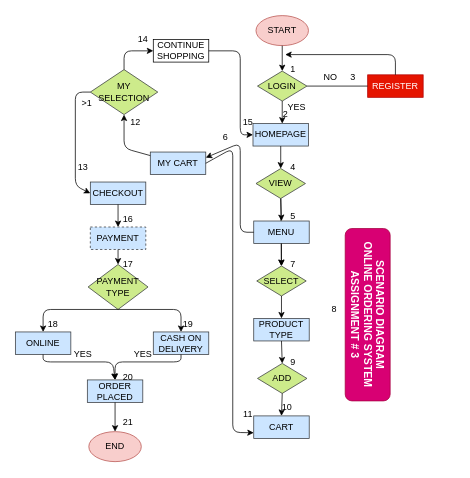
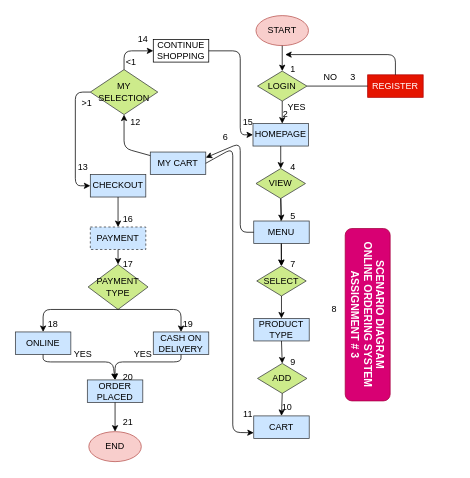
node "<1": added
node "CHECKOUT": moved (118, 193) -> (118, 186)
